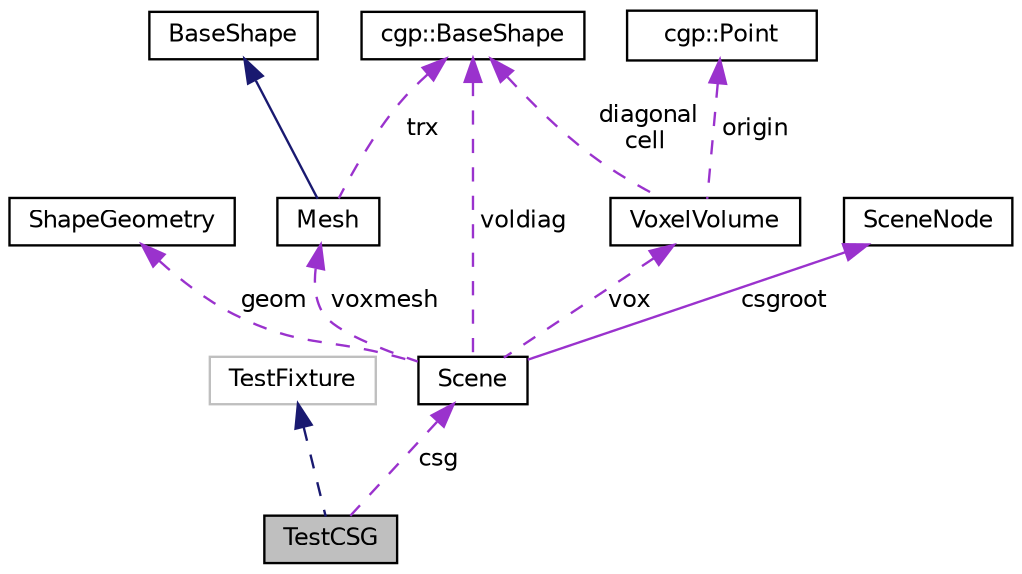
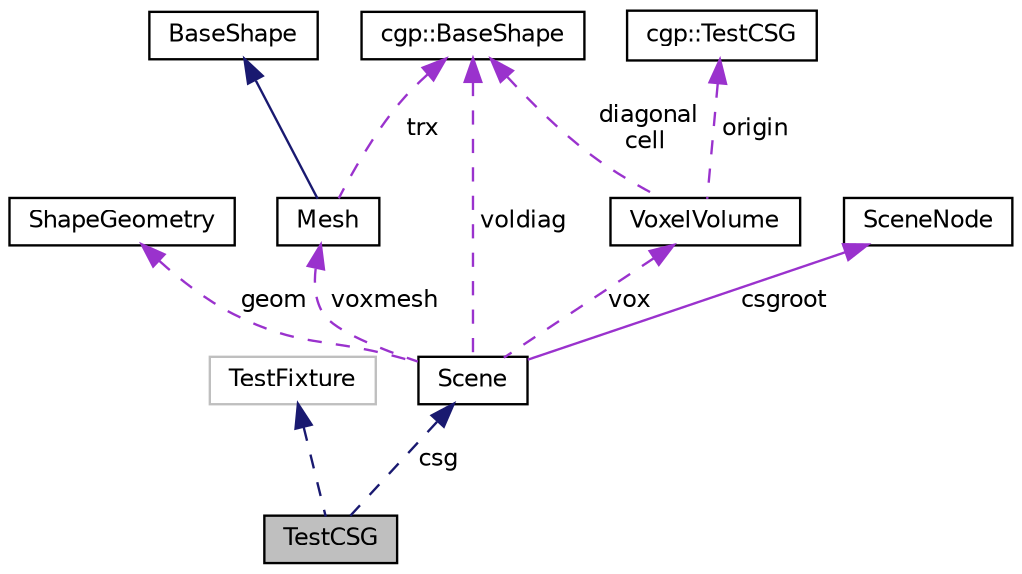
node "cgp::Point": label "cgp::Point" -> "cgp::TestCSG"
edge "TestCSG" -> "Scene": color darkorchid3 -> midnightblue
